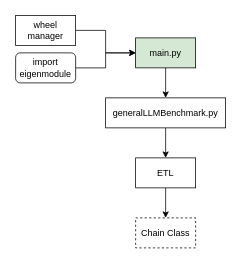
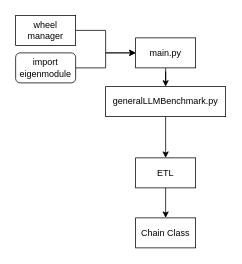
node "main.py": fillcolor #d5e8d4 -> #ffffff
node "generalLLMBenchmark.py": moved (165, 113) -> (165, 102)
node "Chain Class": style dashed -> solid
